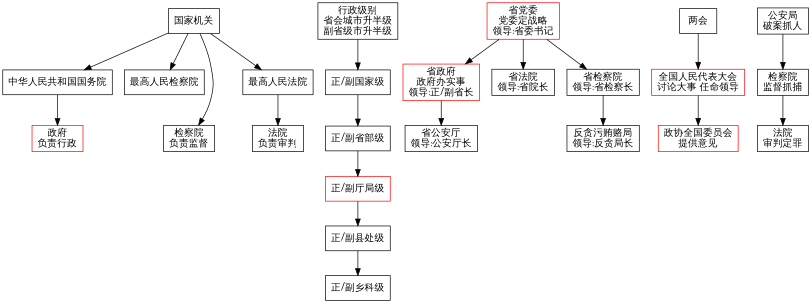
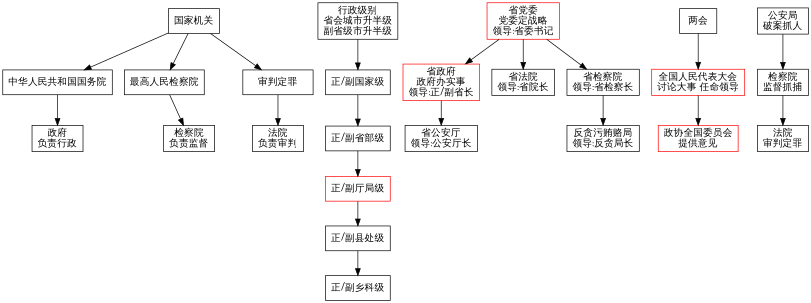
edge "国家机关" -> "检察院 负责监督": now "最高人民检察院" -> "检察院 负责监督"
node "最高人民法院": label "最高人民法院" -> "审判定罪"
node "政府 负责行政": color #ff0000 -> black
